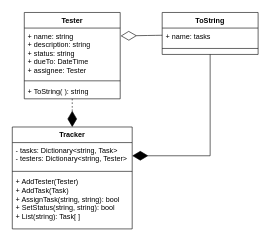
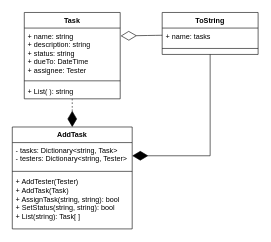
node "Tester": label "Tester" -> "Task"
node "+ ToString( ): string": label "+ ToString( ): string" -> "+ List( ): string"
node "Tracker": label "Tracker" -> "AddTask"
